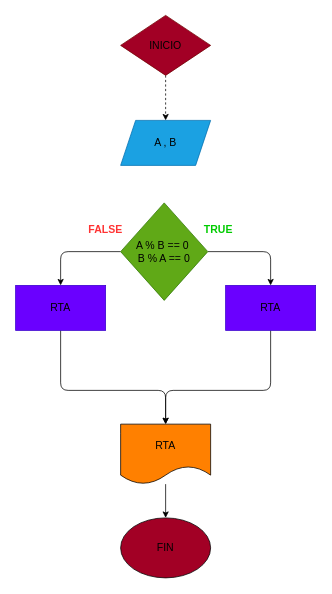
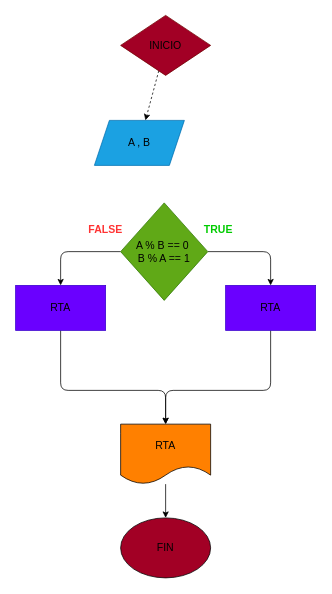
node "A , B": moved (165, 143) -> (139, 143)
node "A % B == 0 B % A == 0": label "A % B == 0 B % A == 0" -> "A % B == 0 B % A == 1"
